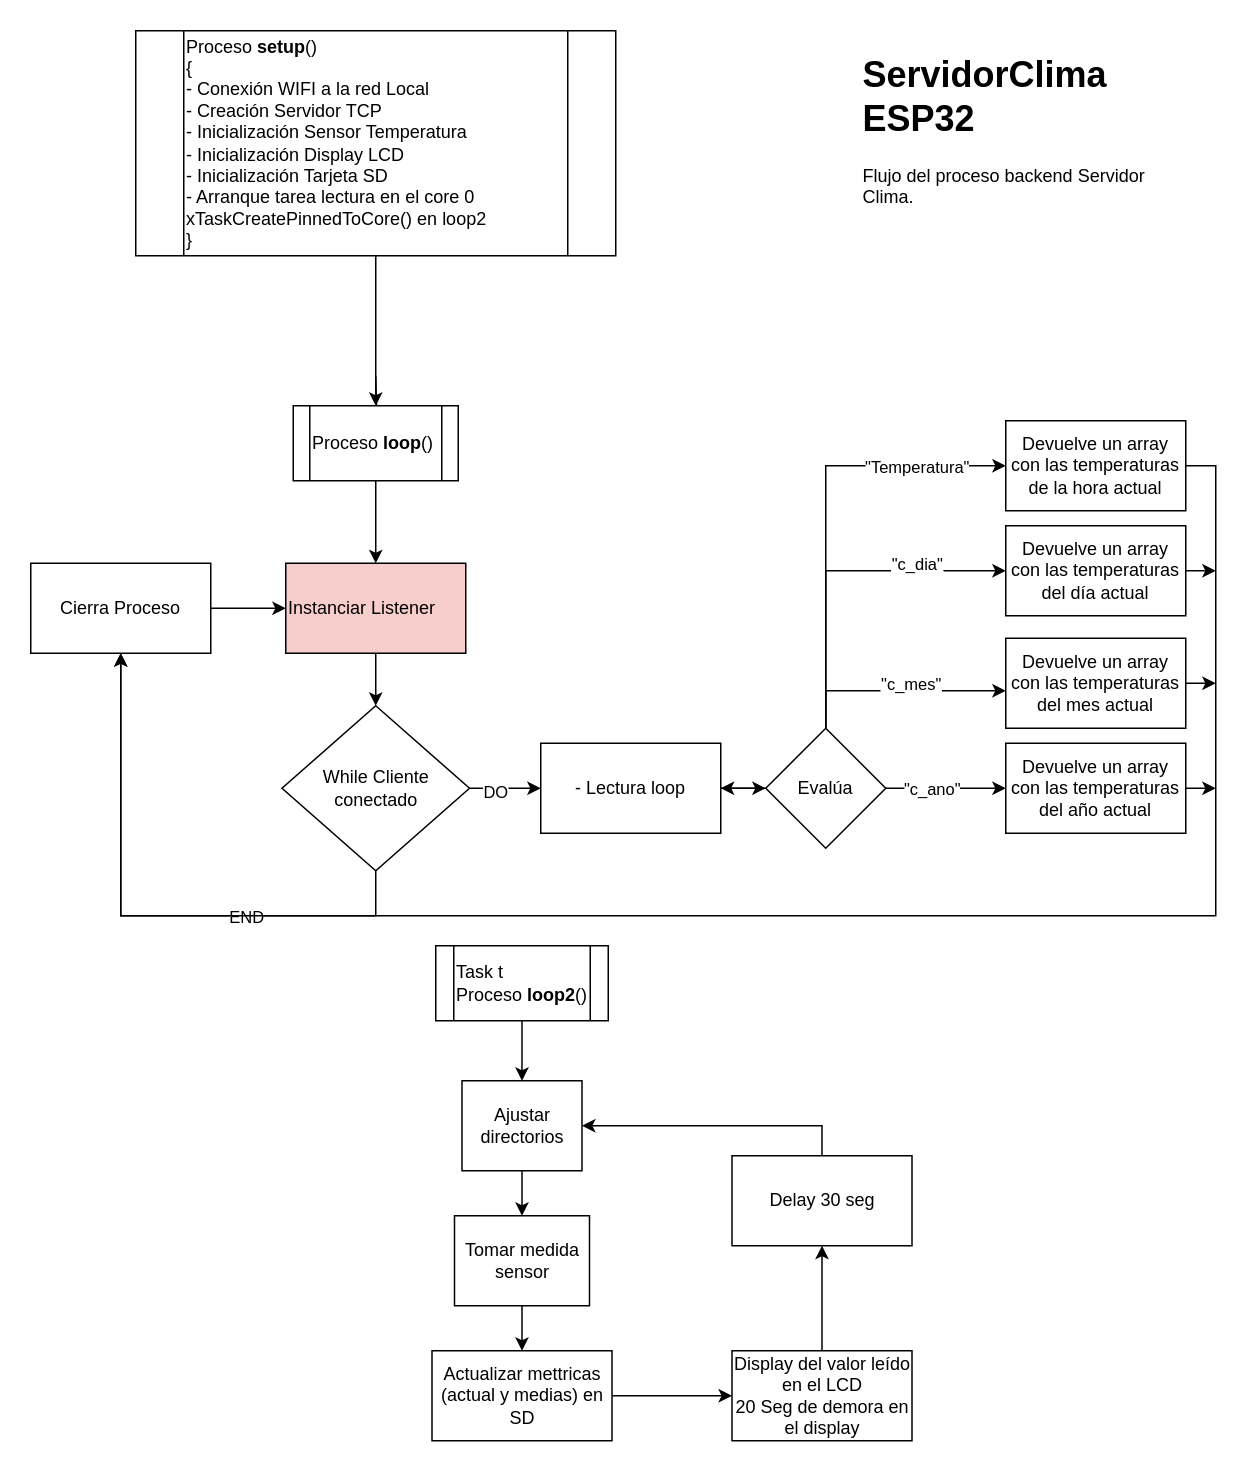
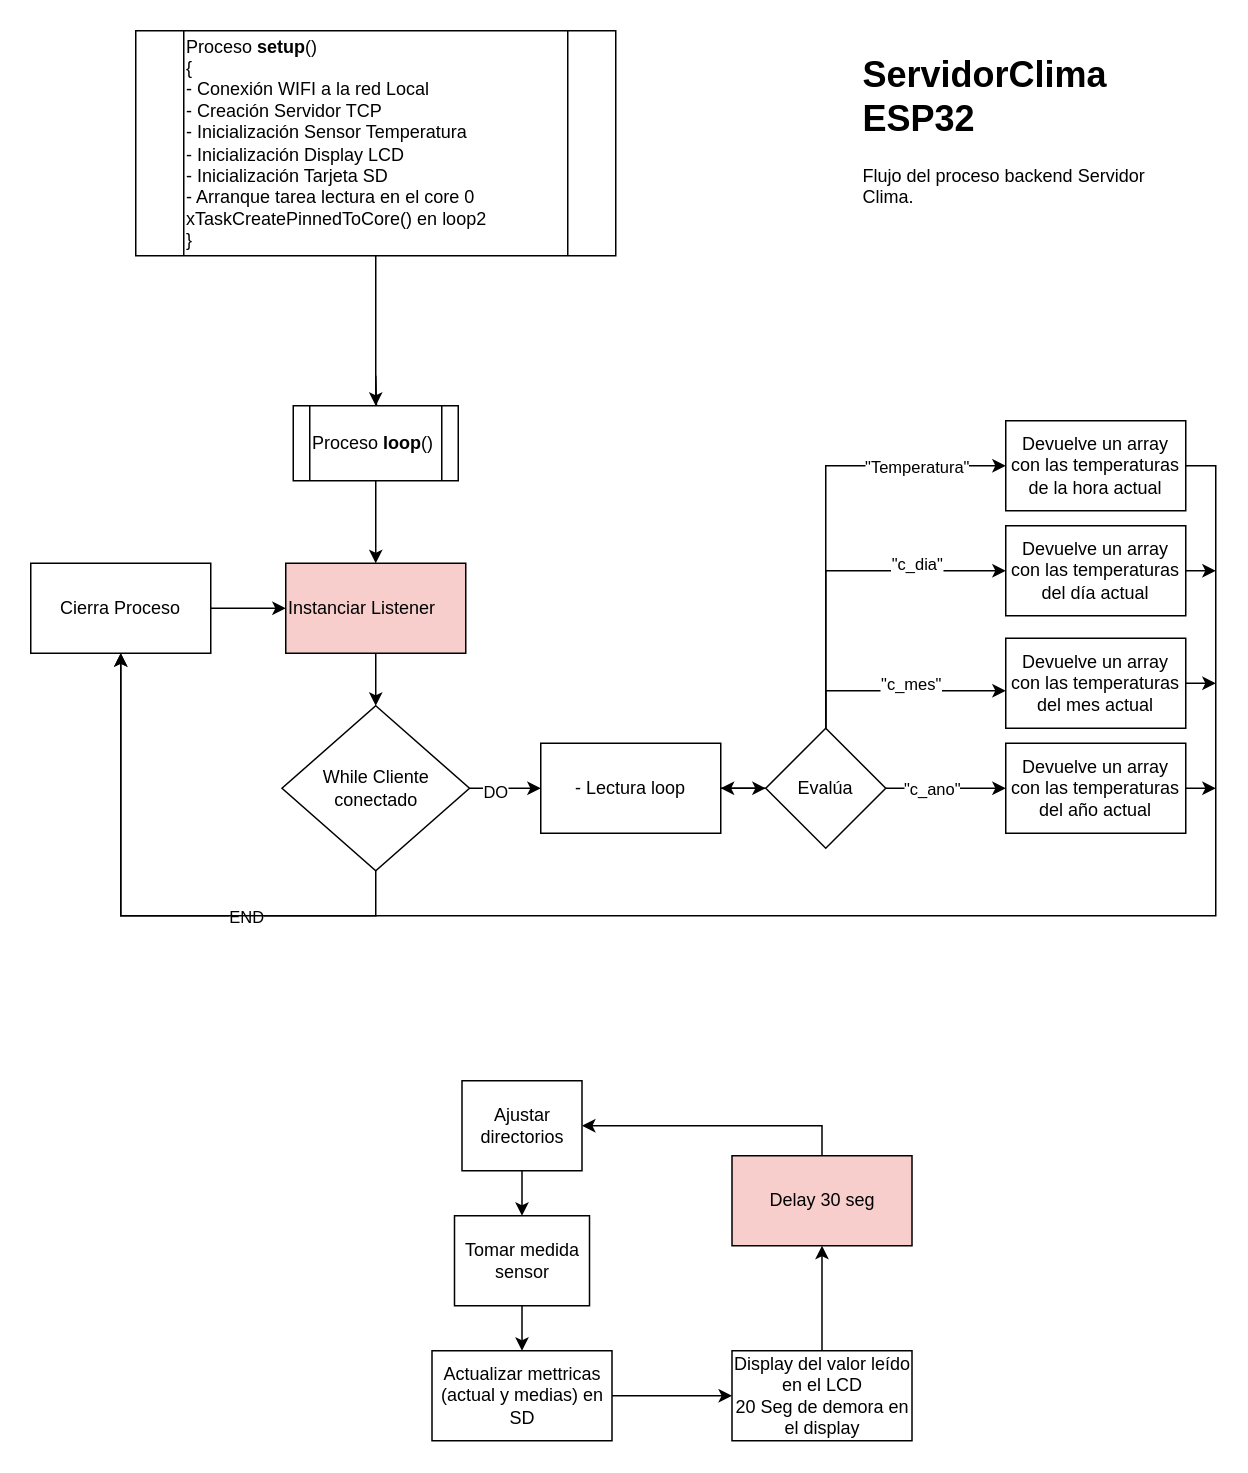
node "Task t Proceso loop2()": removed
edge "Task t Proceso loop2()" -> "Ajustar directorios": removed
node "Delay 30 seg": fillcolor #ffffff -> #f8cecc
